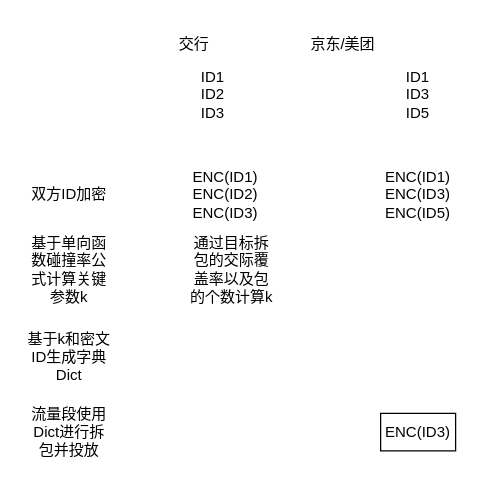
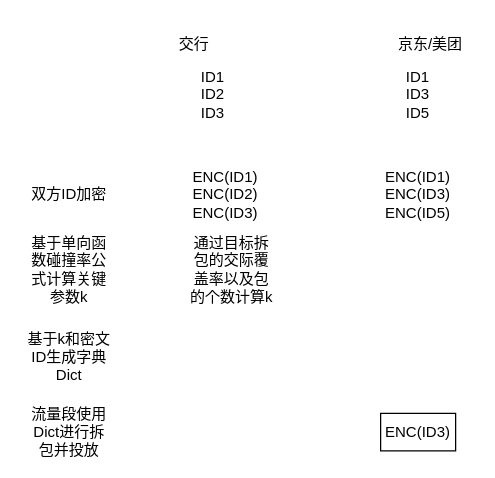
node "京东/美团": moved (343, 44) -> (431, 44)
